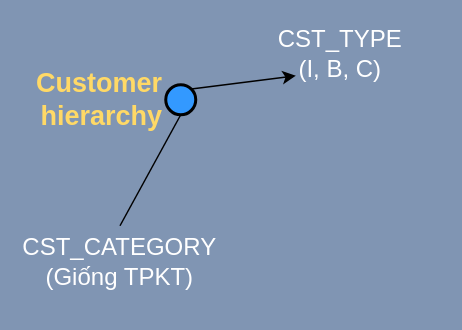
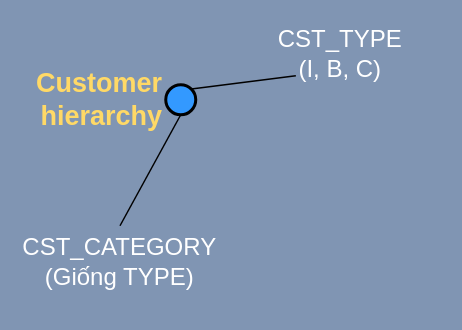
edge "Customer hierarchy" -> "CST_TYPE (I, B, C)": arrowhead classic -> none
node "CST_CATEGORY (Giống TPKT)": label "CST_CATEGORY (Giống TPKT)" -> "CST_CATEGORY (Giống TYPE)"
